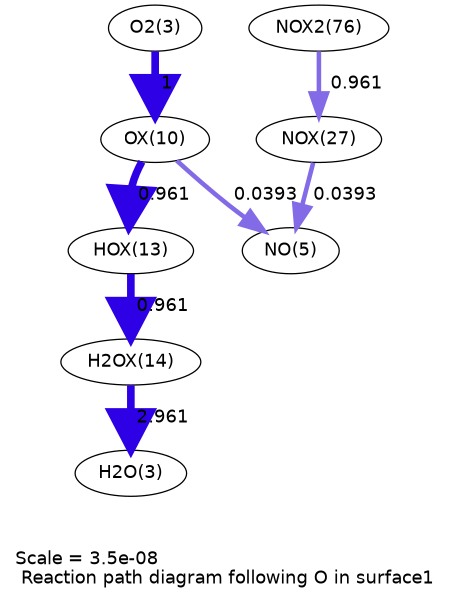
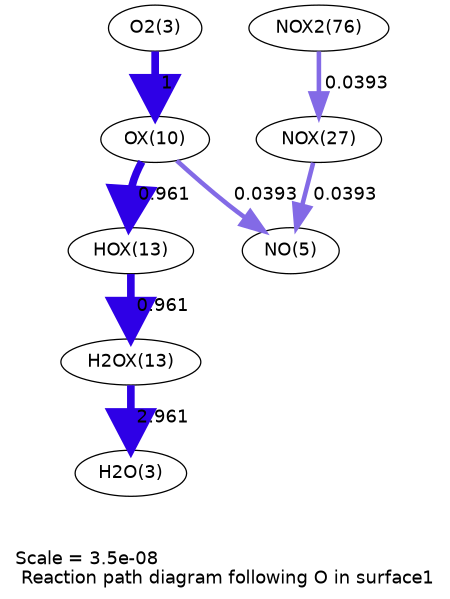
edge "NOX2(76)" -> "NOX(27)": label " 0.961" -> " 0.0393"
node "H2OX(14)": label "H2OX(14)" -> "H2OX(13)"
